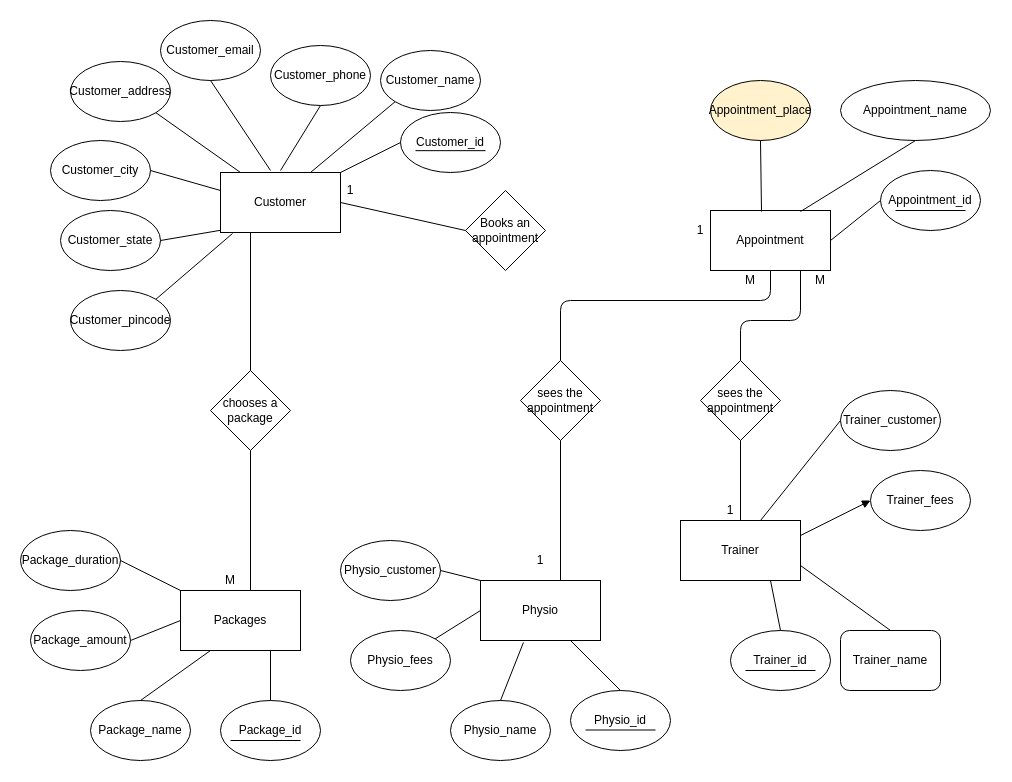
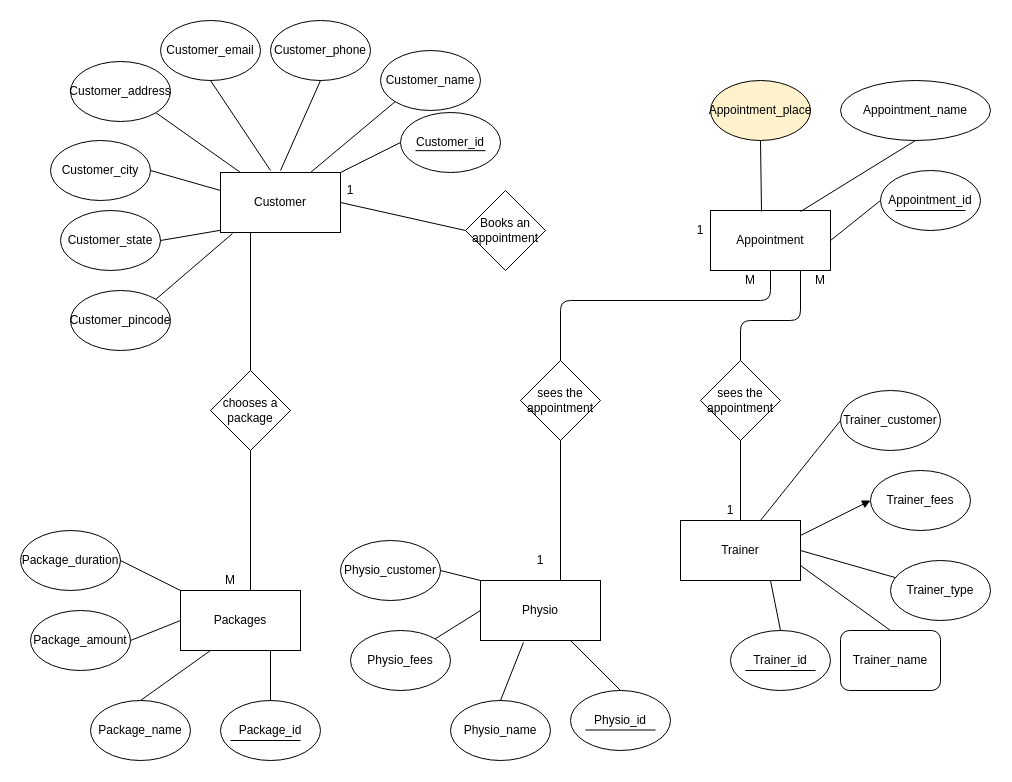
node "Customer_phone": moved (321, 76) -> (321, 51)
edge "Trainer" -- "Trainer_type": added
node "Trainer_type": added
